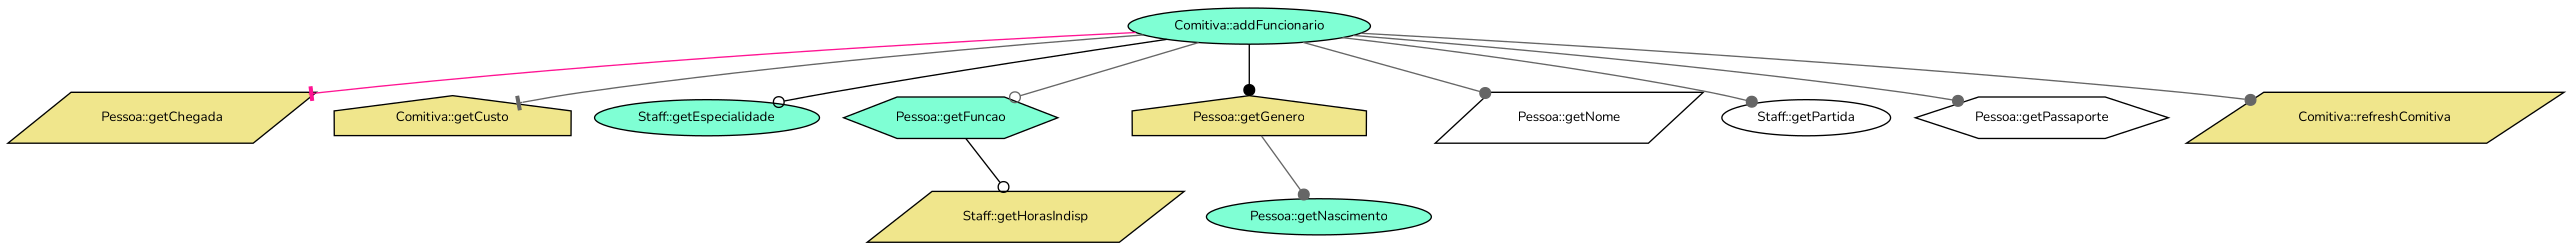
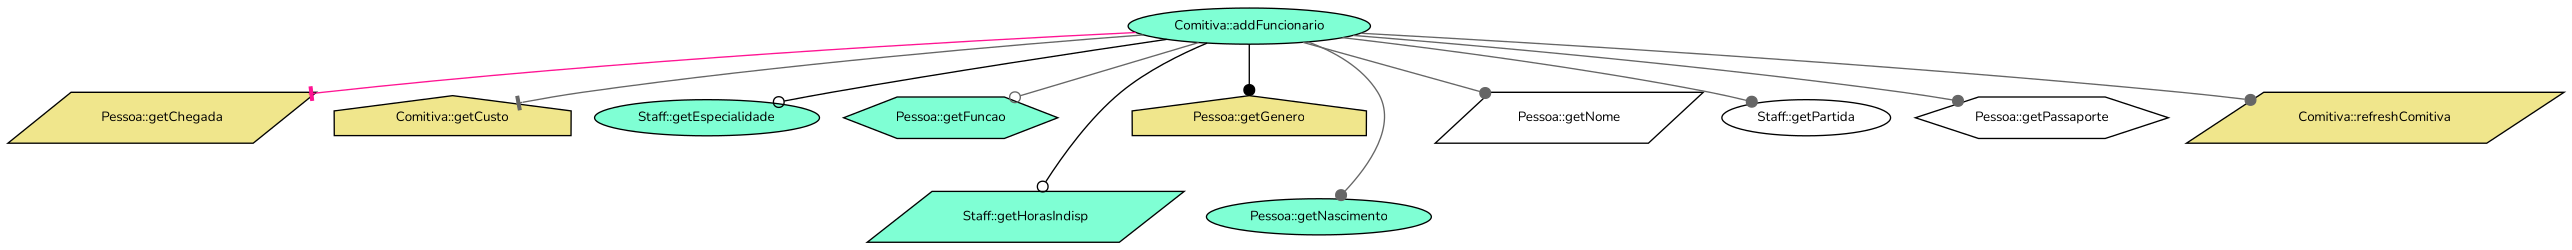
edge "Pessoa::getFuncao" -> "Staff::getHorasIndisp": now "Comitiva::addFuncionario" -> "Staff::getHorasIndisp"
edge "Pessoa::getGenero" -> "Pessoa::getNascimento": now "Comitiva::addFuncionario" -> "Pessoa::getNascimento"
node "Staff::getHorasIndisp": fillcolor khaki -> aquamarine
